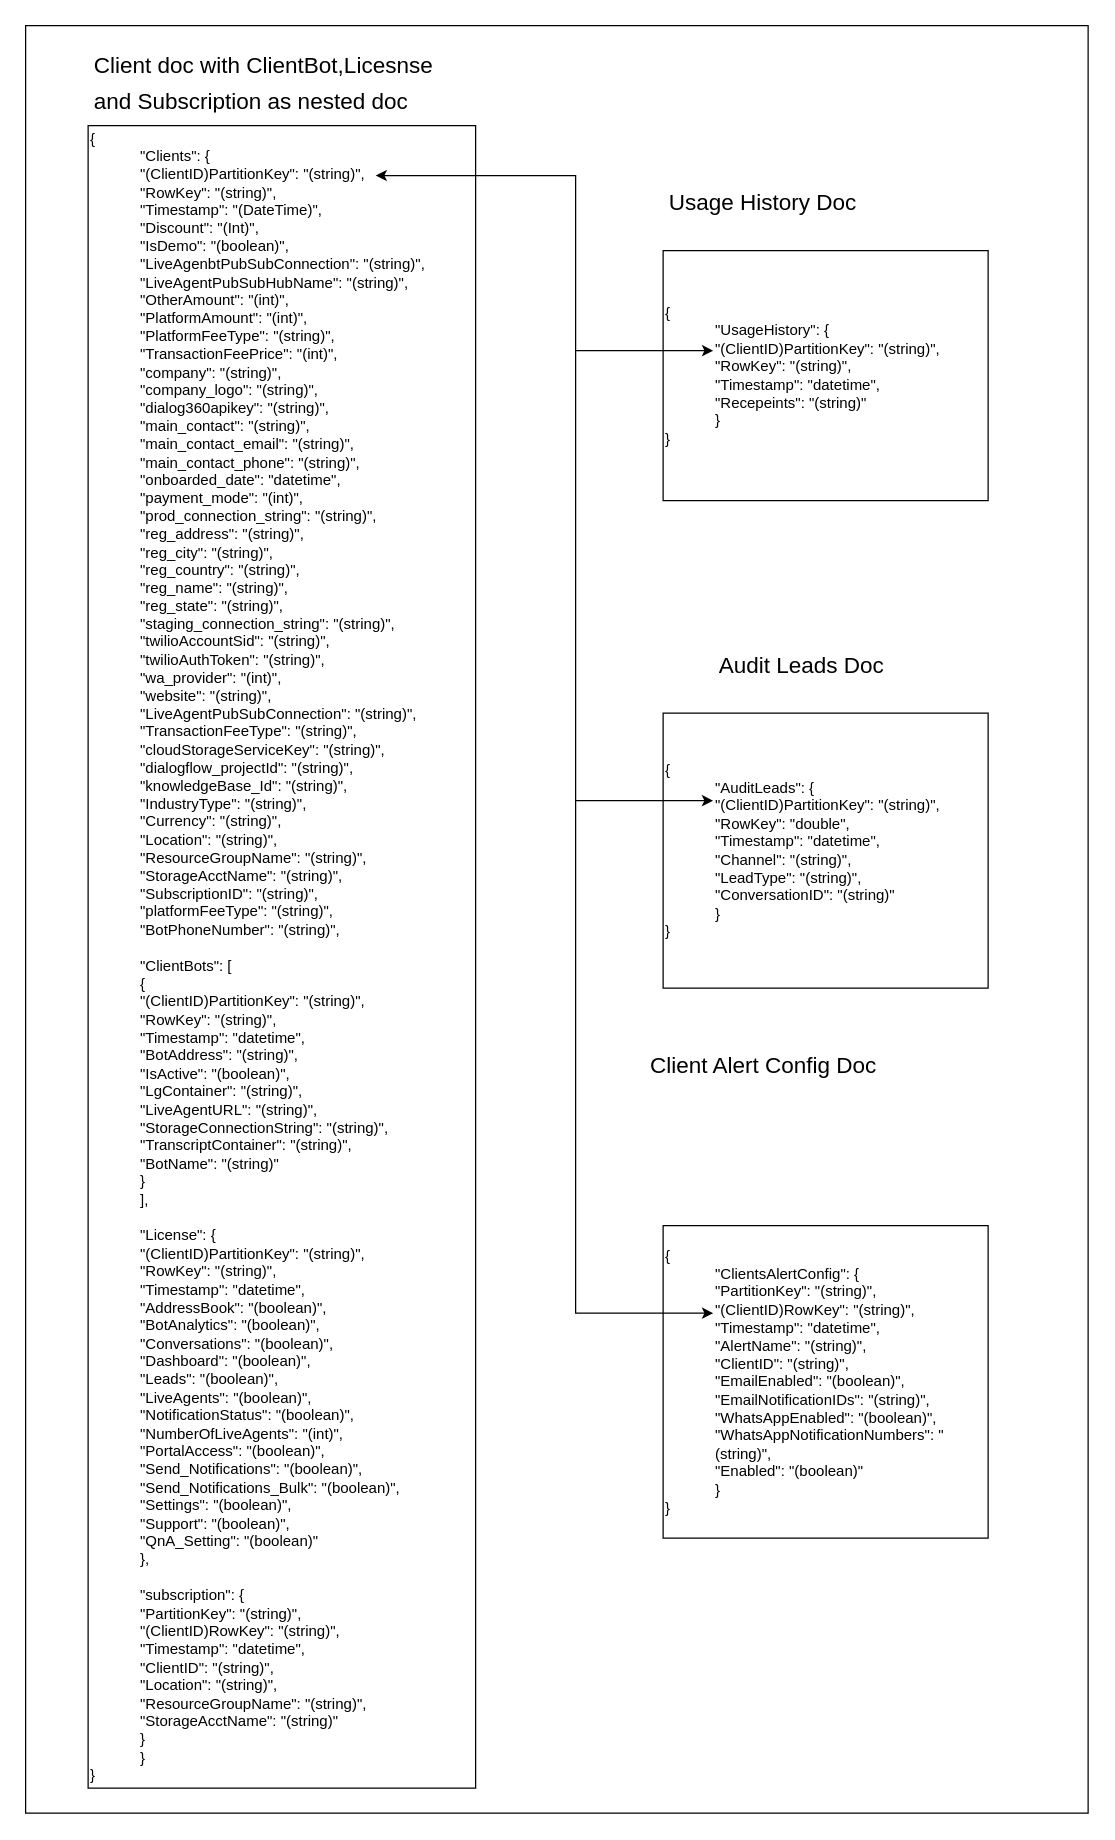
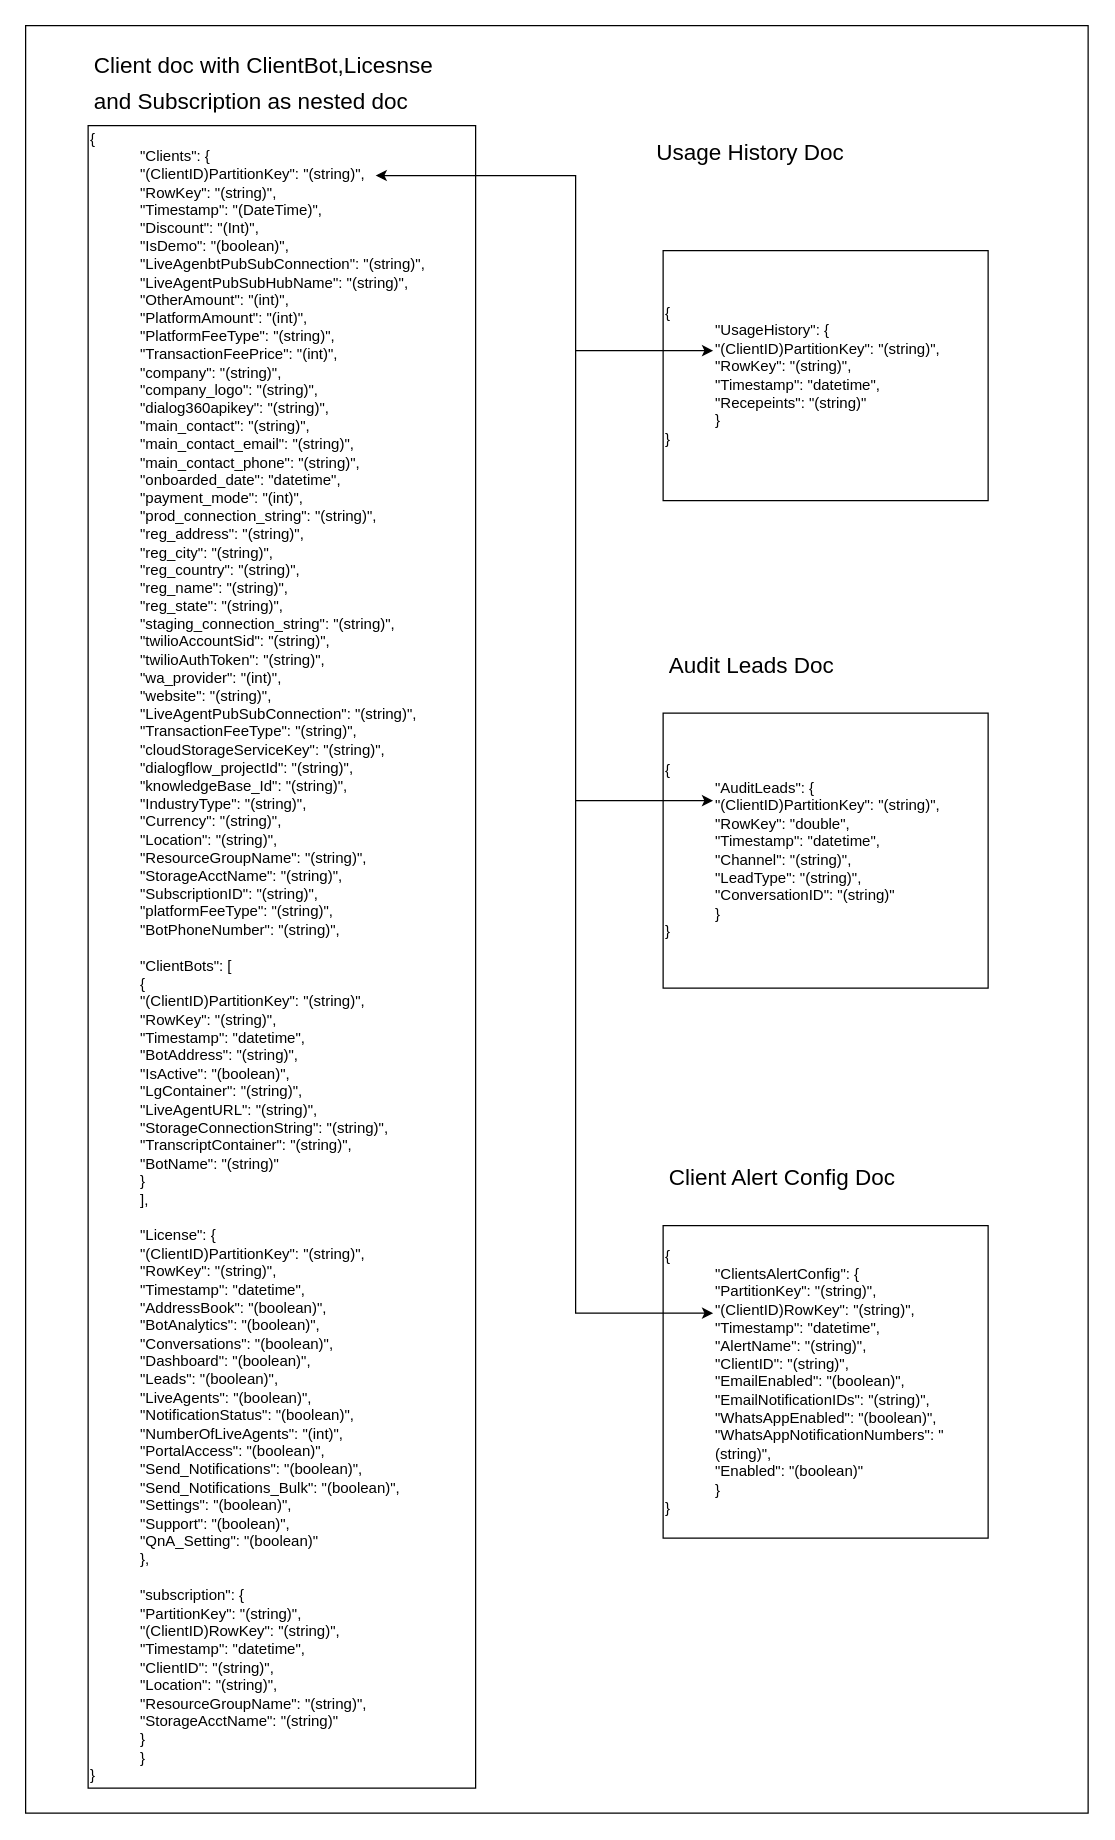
node "Usage History Doc": moved (826, 194) -> (813, 144)
node "Audit Leads Doc": moved (876, 651) -> (826, 651)
node "Client Alert Config Doc": moved (807, 1057) -> (826, 1169)
